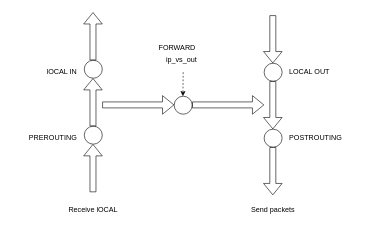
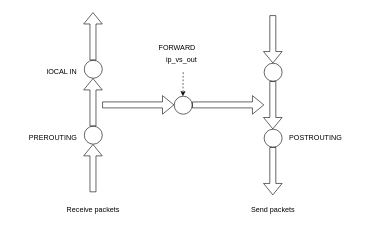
node "LOCAL OUT": removed
node "Receive lOCAL": label "Receive lOCAL" -> "Receive packets"
